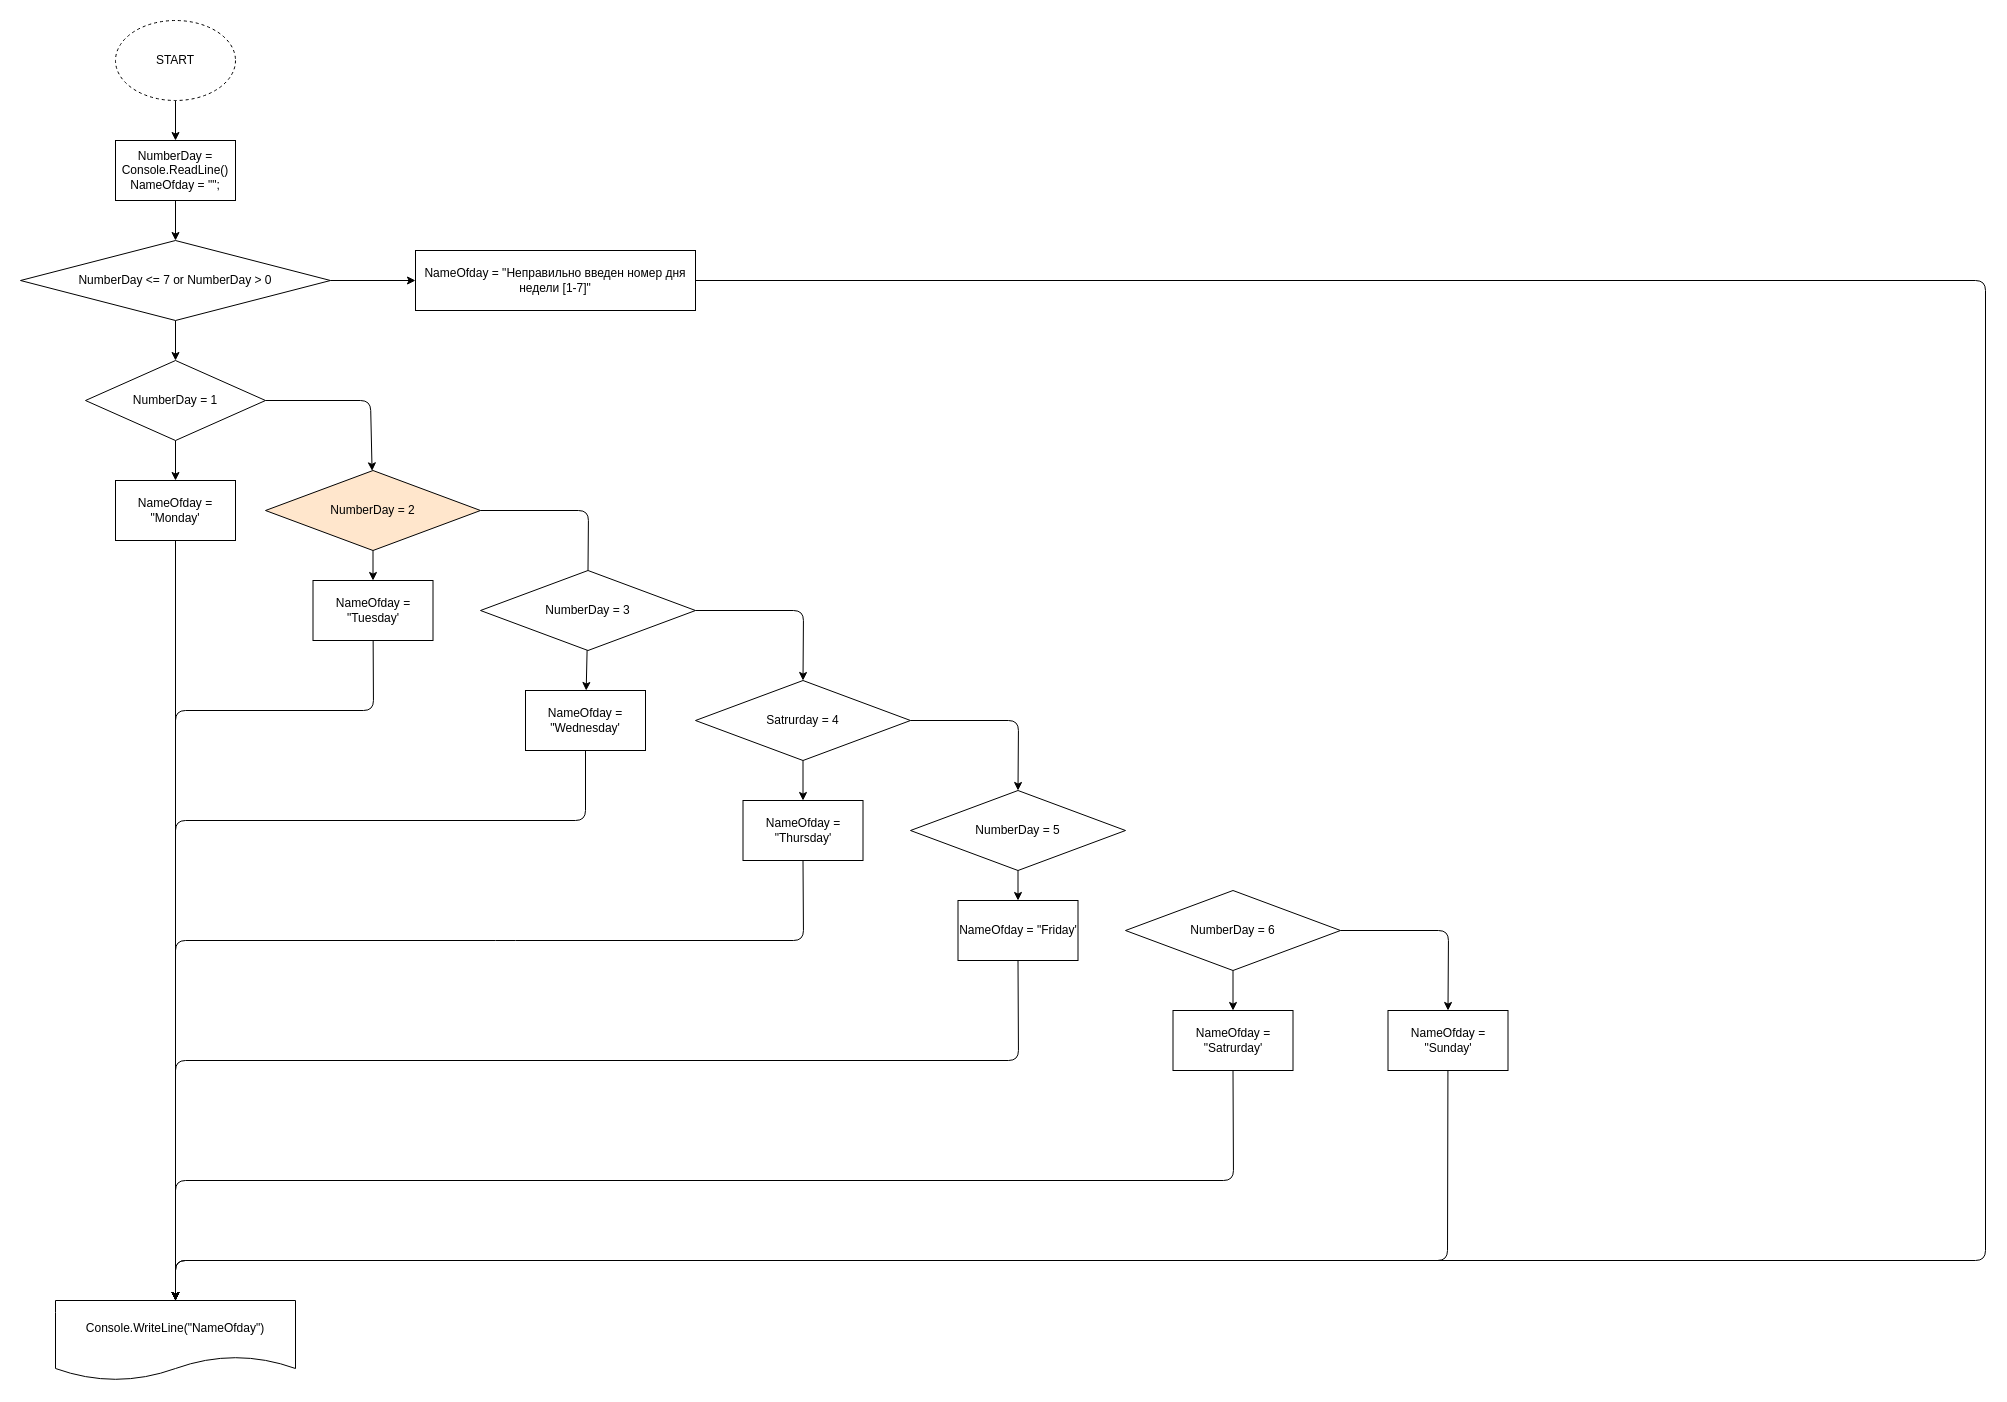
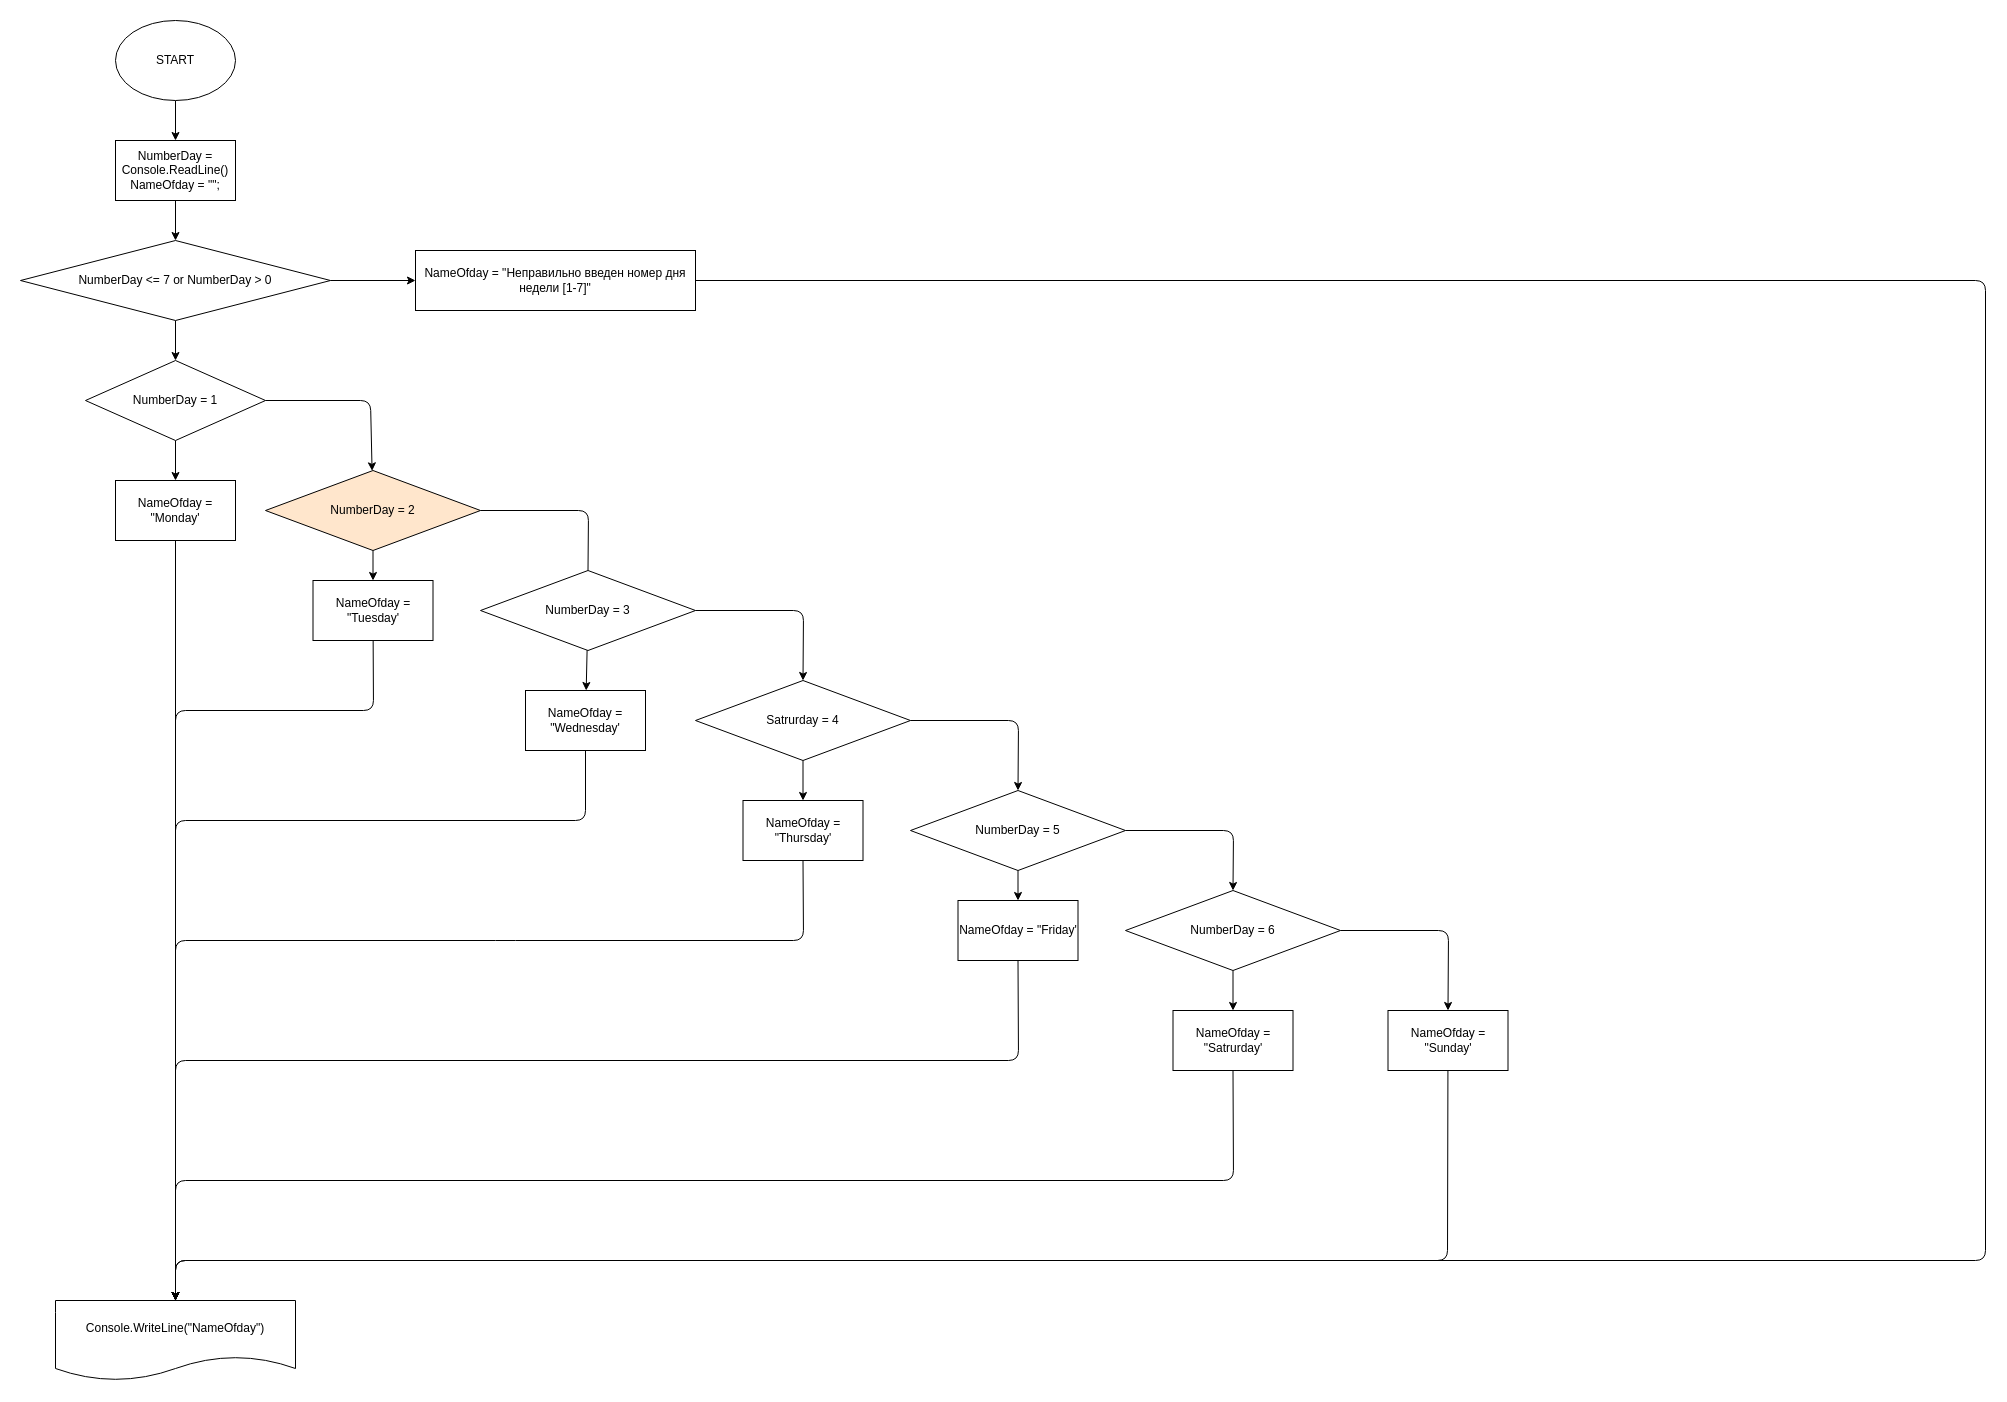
node "START": style dashed -> solid
edge "NumberDay = 5" -> "NumberDay = 6": added
